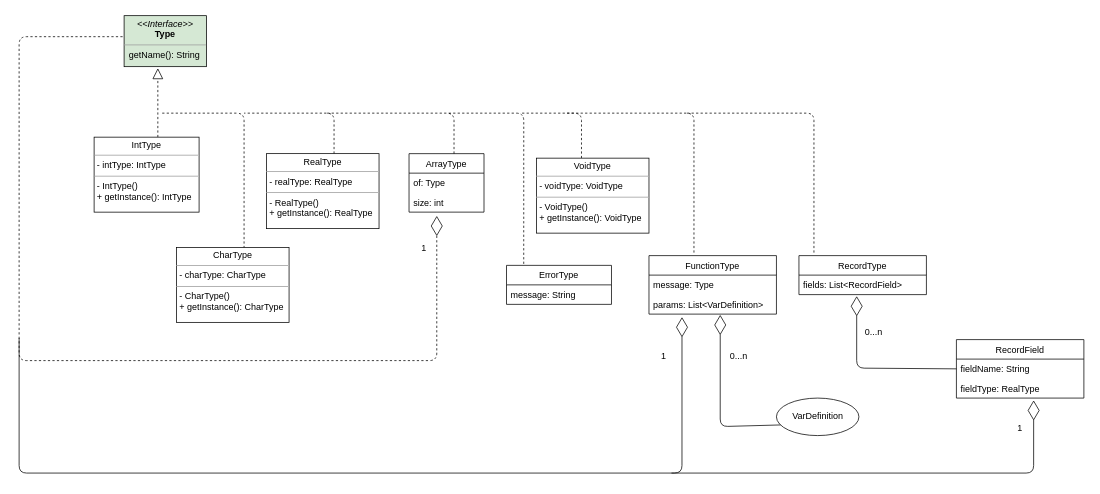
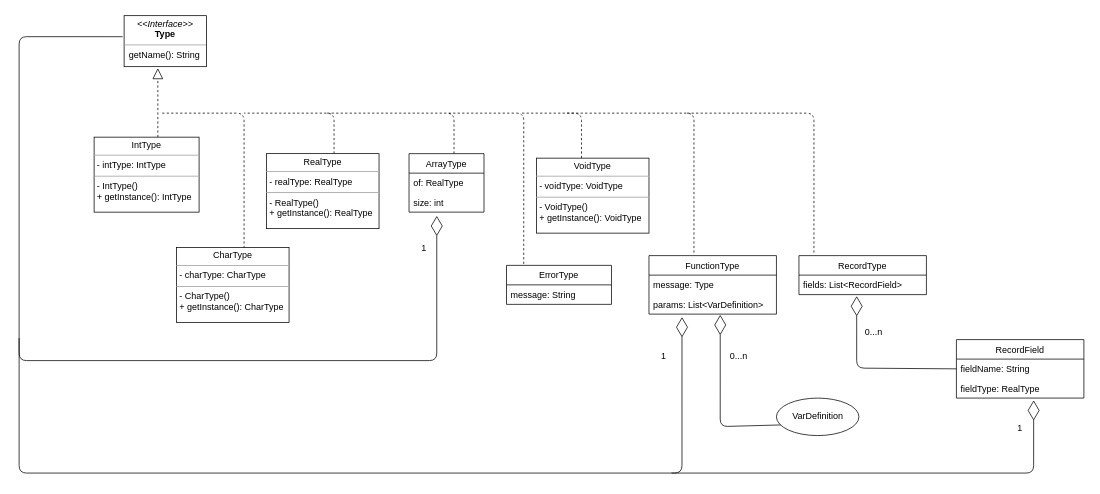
node "<<Interface>> Type getName(): String": fillcolor #d5e8d4 -> #ffffff
node "of: Type": label "of: Type" -> "of: RealType"
edge "<<Interface>> Type getName(): String" -> "size: int": style dashed -> solid
